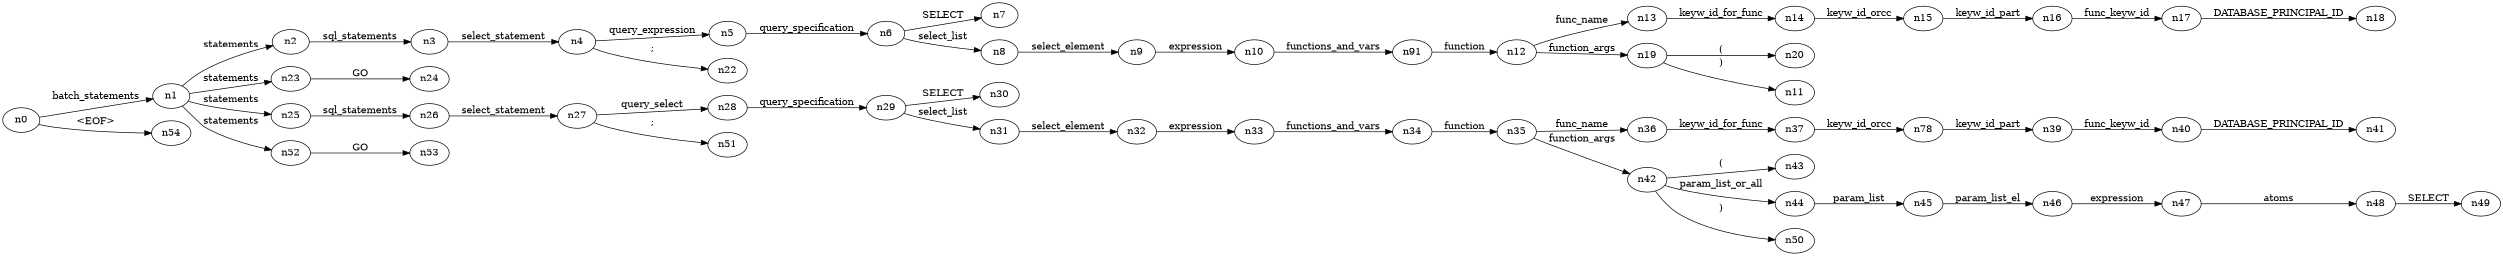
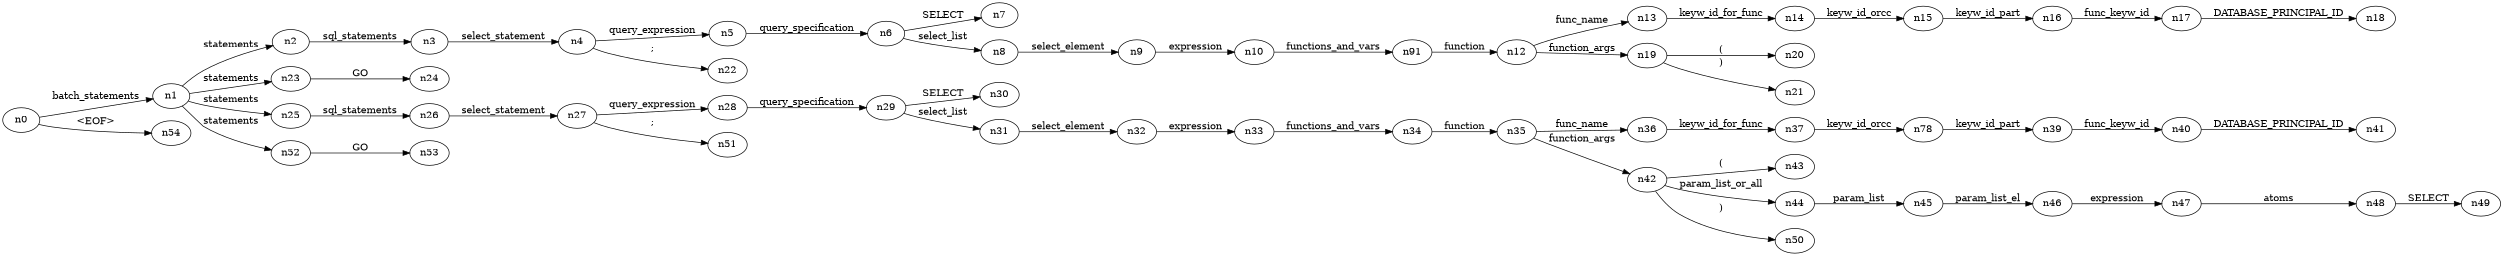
node "n11": label "n11" -> "n21"
edge "n27" -> "n28": label "query_select" -> "query_expression"
